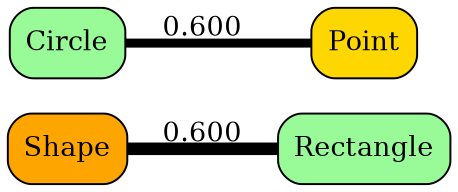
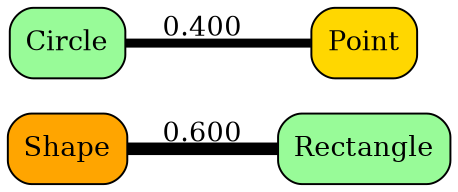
edge "Circle" -- "Point": label "0.600" -> "0.400"
